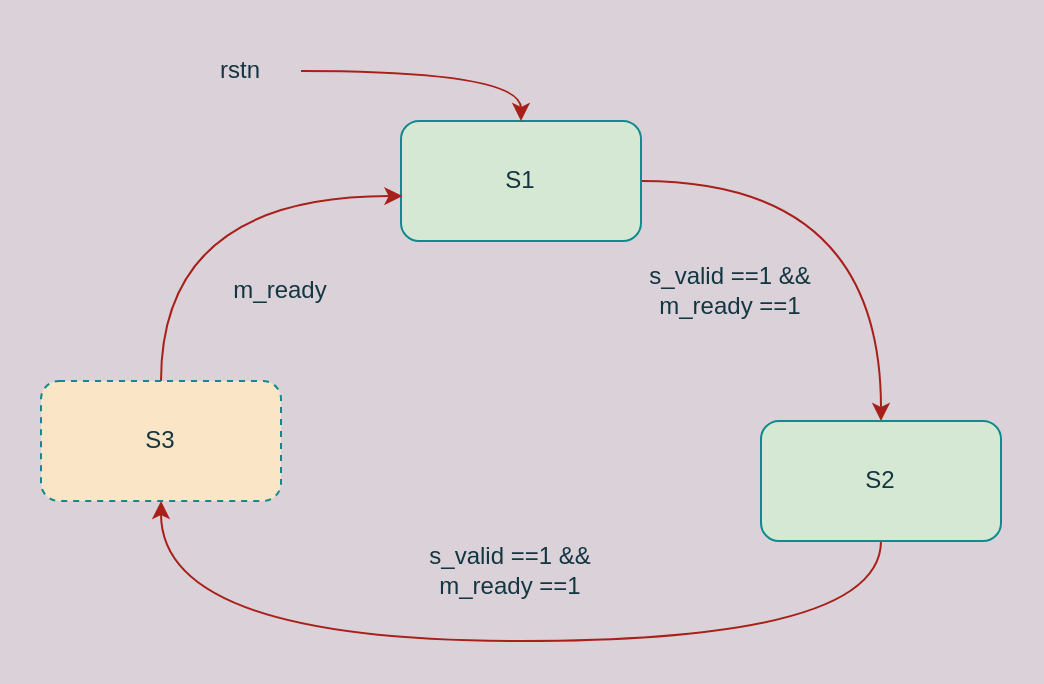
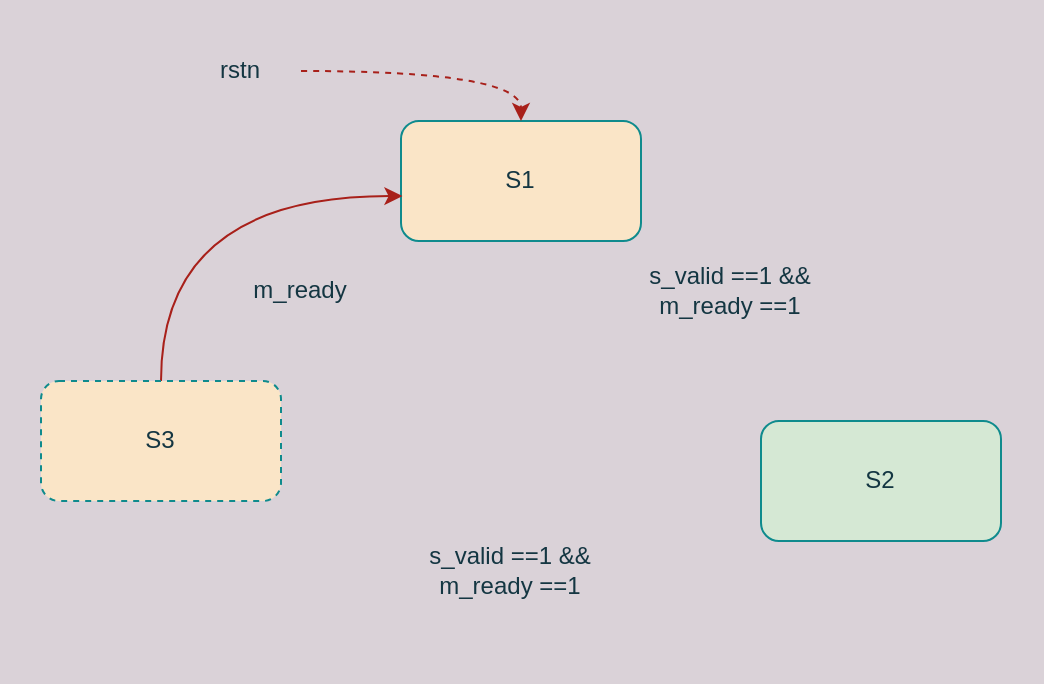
edge "rstn" -> "S1": style solid -> dashed
node "S1": fillcolor #d5e8d4 -> #fae5c7
edge "S1" -> "S2": removed
node "m_ready": moved (281, 291) -> (301, 291)
edge "S2" -> "S3": removed
